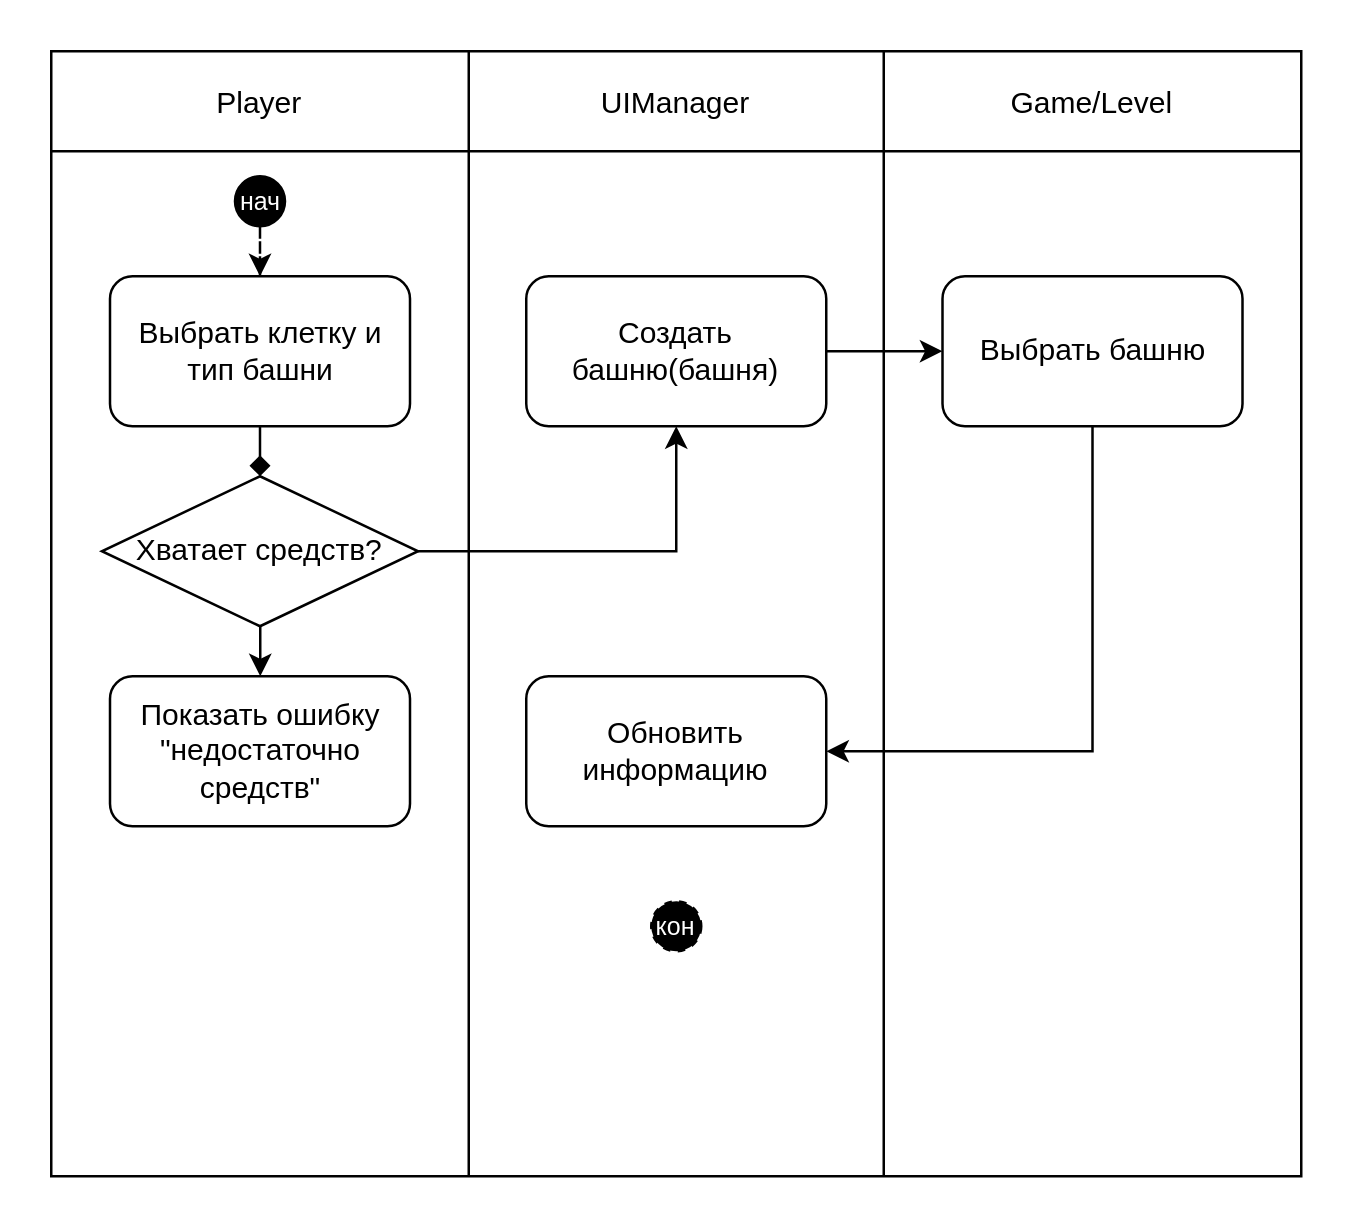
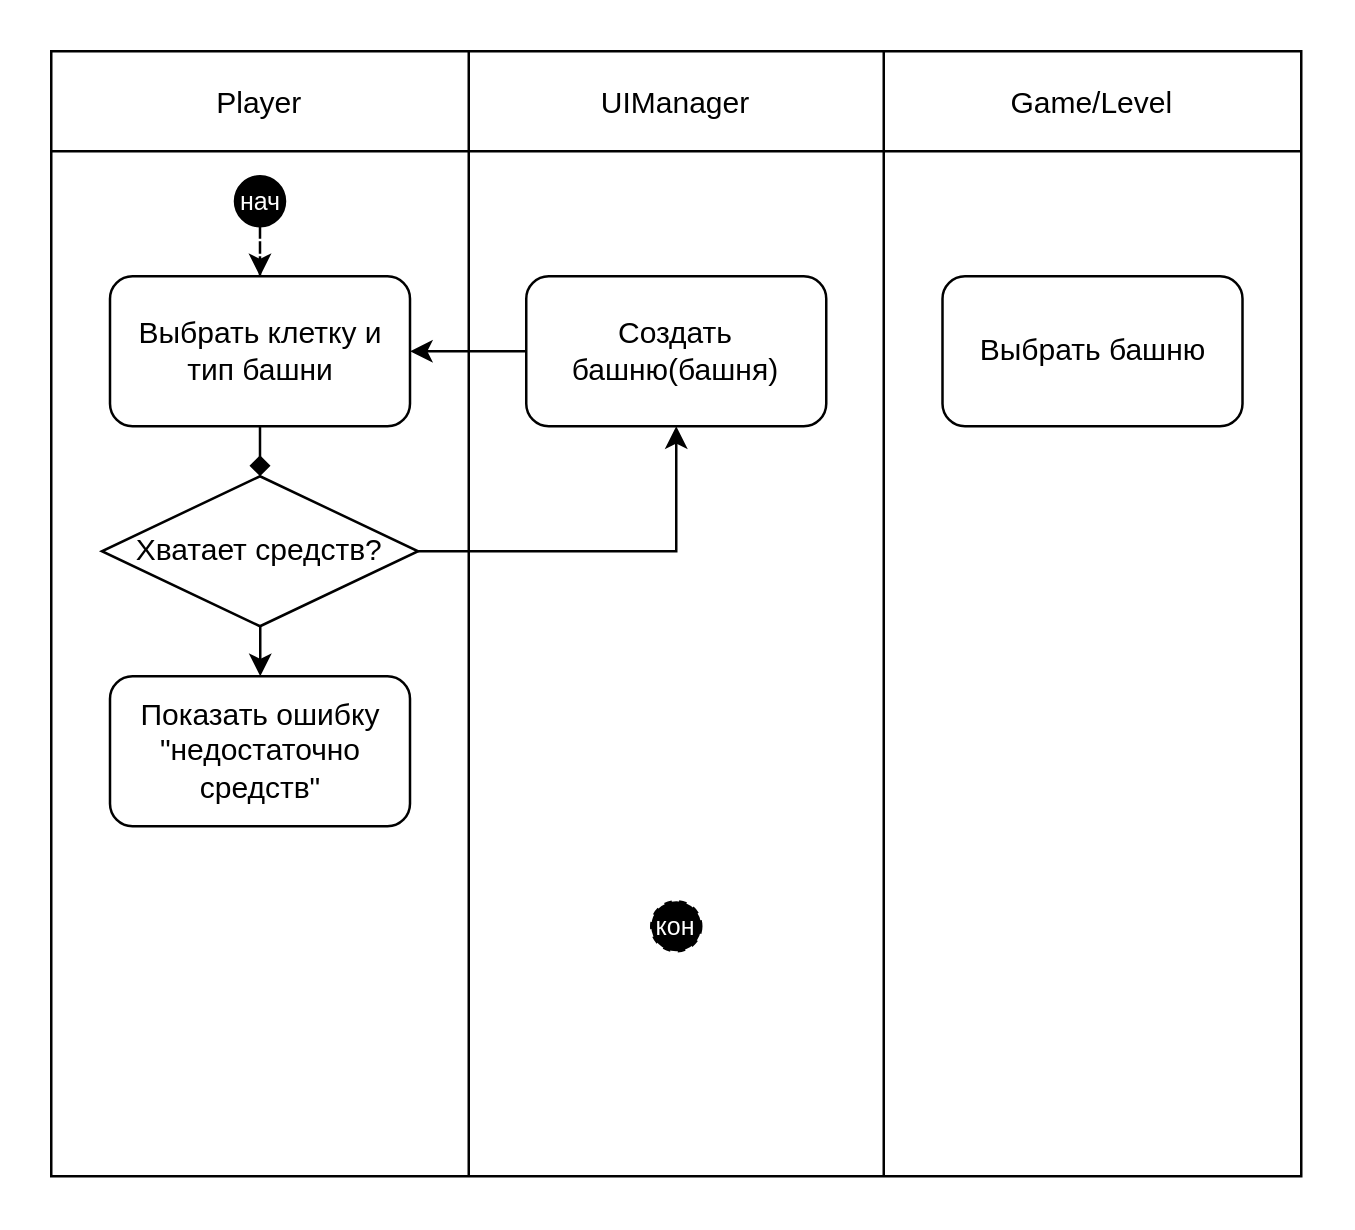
edge "Создать башню(башня)" -> "Выбрать башню": now "Создать башню(башня)" -> "Выбрать клетку и тип башни"
edge "Выбрать башню" -> "Обновить информацию": removed
node "Обновить информацию": removed
